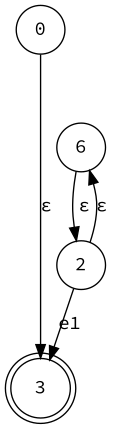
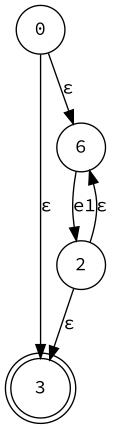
edge "0" -> "6": added, label "ε"
edge "6" -> "2": label "ε" -> "e1"
edge "2" -> "3": label "e1" -> "ε"
